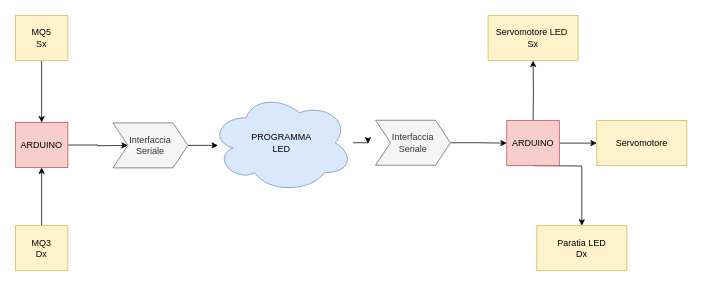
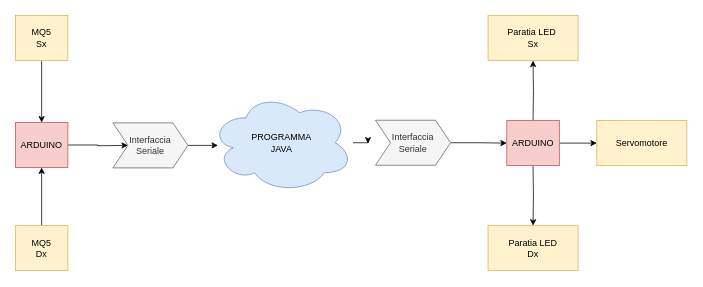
node "Servomotore LED Sx": label "Servomotore LED Sx" -> "Paratia LED Sx"
node "PROGRAMMA LED": label "PROGRAMMA LED" -> "PROGRAMMA JAVA"
node "MQ3 Dx": label "MQ3 Dx" -> "MQ5 Dx"
node "Paratia LED Dx": moved (582, 248) -> (533, 248)
